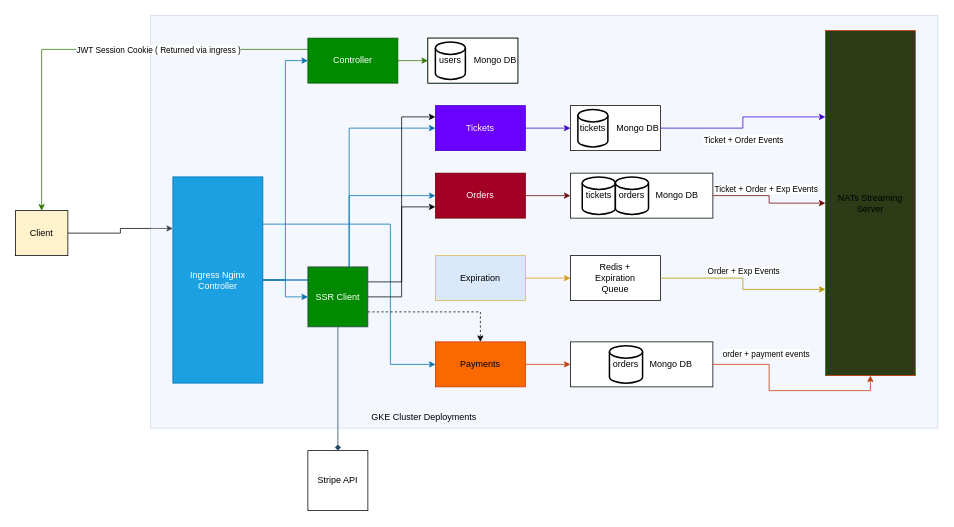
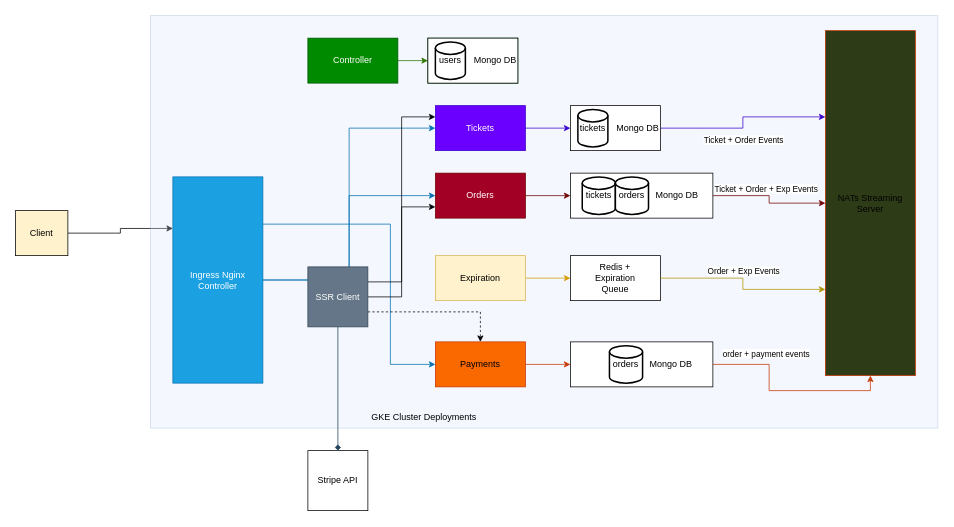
edge "Controller" -> "Client": removed, label "JWT Session Cookie ( Returned via ingress )"
edge "Ingress Nginx Controller" -> "Controller": removed
node "Expiration": fillcolor #dae8fc -> #fff2cc
edge "Ingress Nginx Controller" -> "SSR Client": removed
node "SSR Client": fillcolor #008a00 -> #647687
